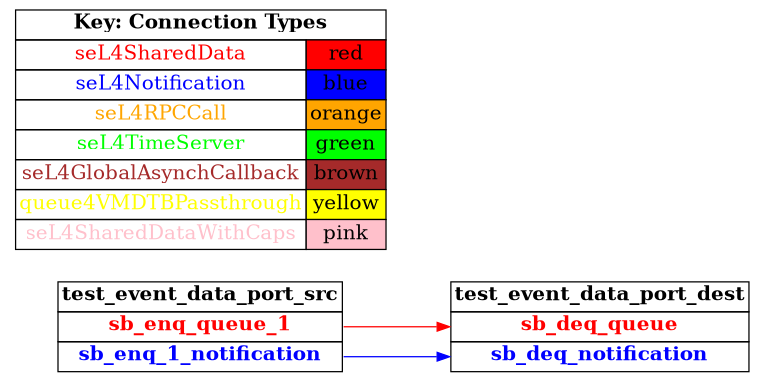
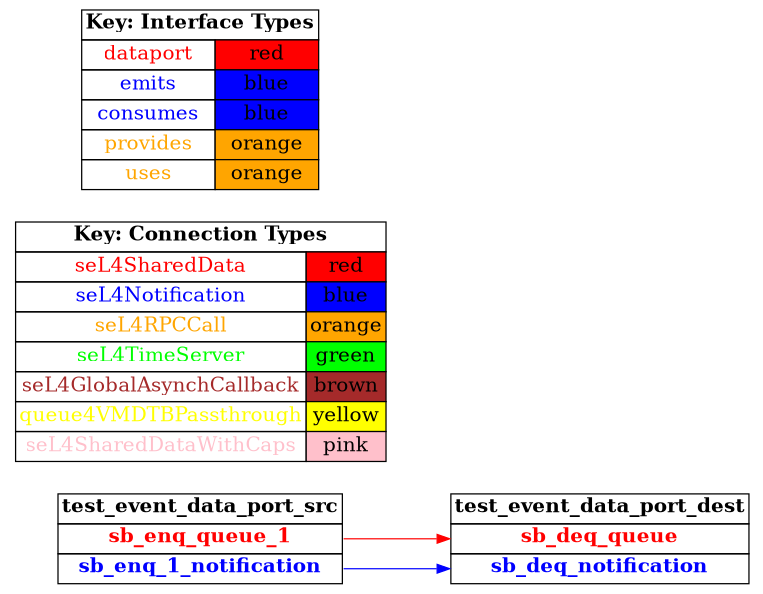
node "Key: Interface Types": added
